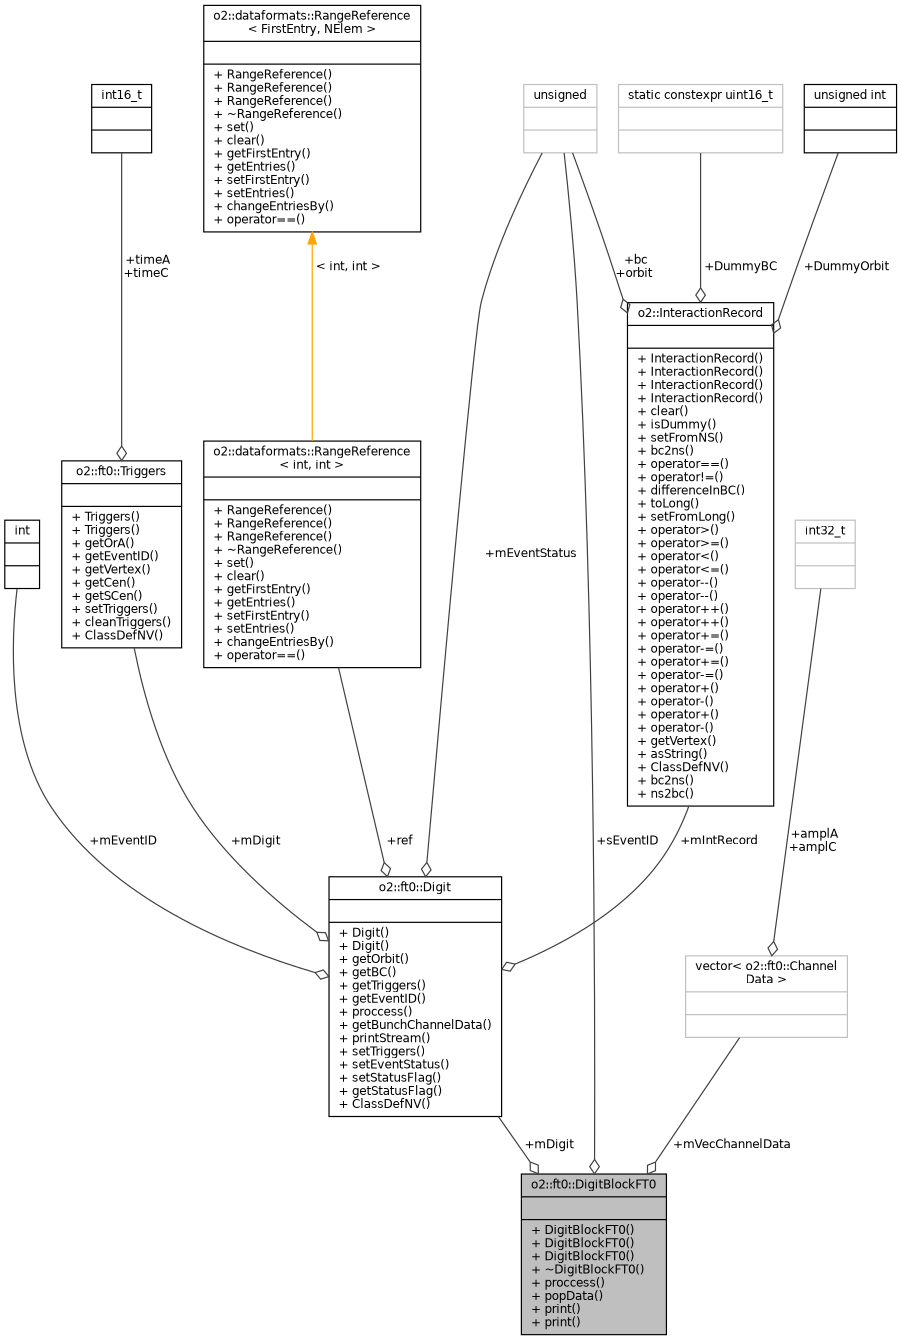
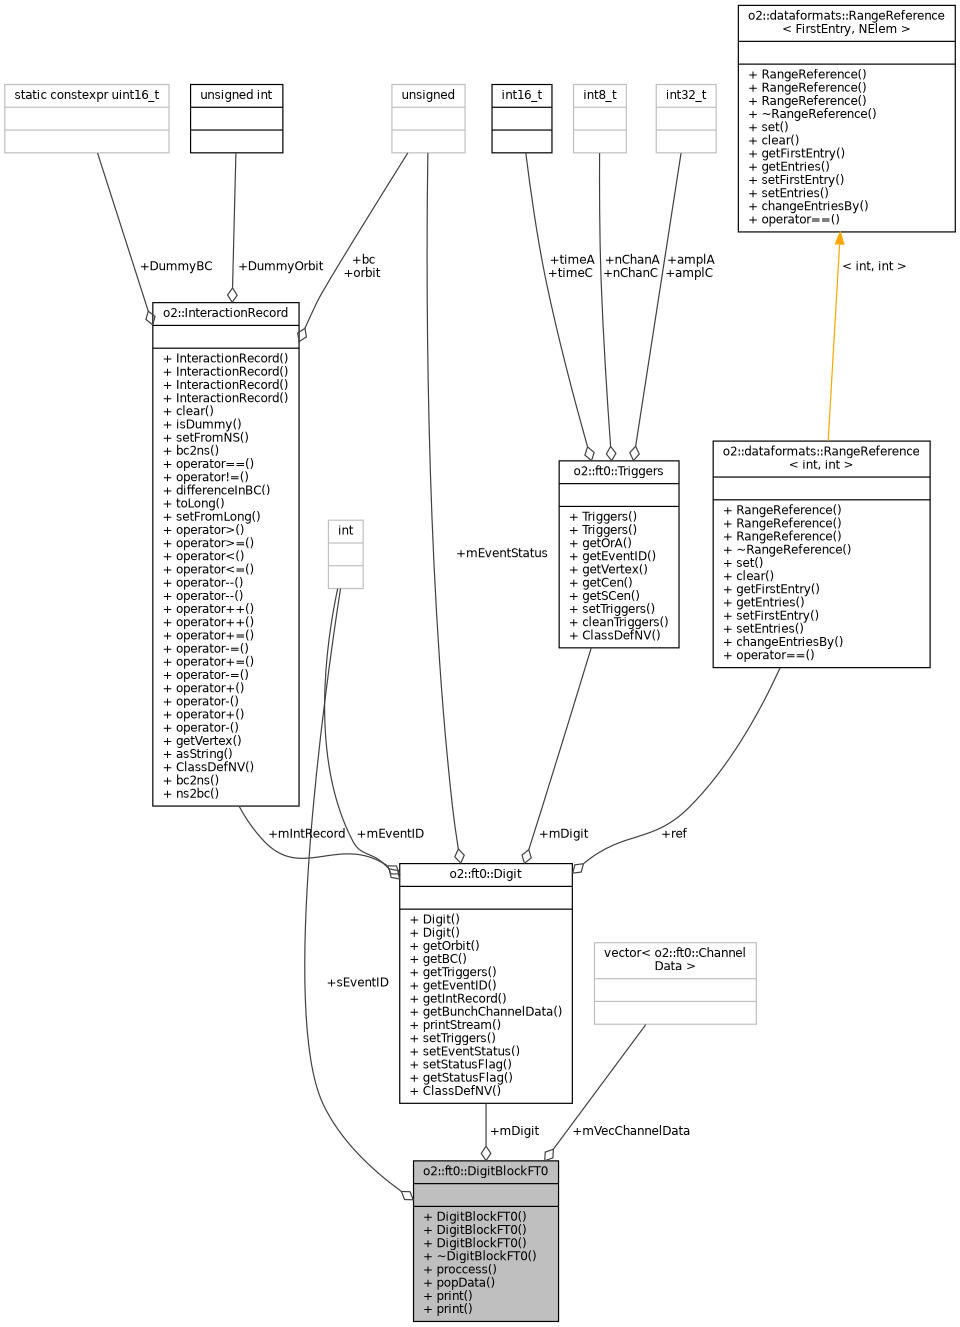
node "int8_t": added
node "int": color black -> grey75
edge "unsigned" -> "o2::ft0::DigitBlockFT0": now "int" -> "o2::ft0::DigitBlockFT0"
edge "int32_t" -> "vector< o2::ft0::Channel": now "int32_t" -> "o2::ft0::Triggers"
node "o2::ft0::Digit": text "+ proccess()" -> "+ getIntRecord()"
